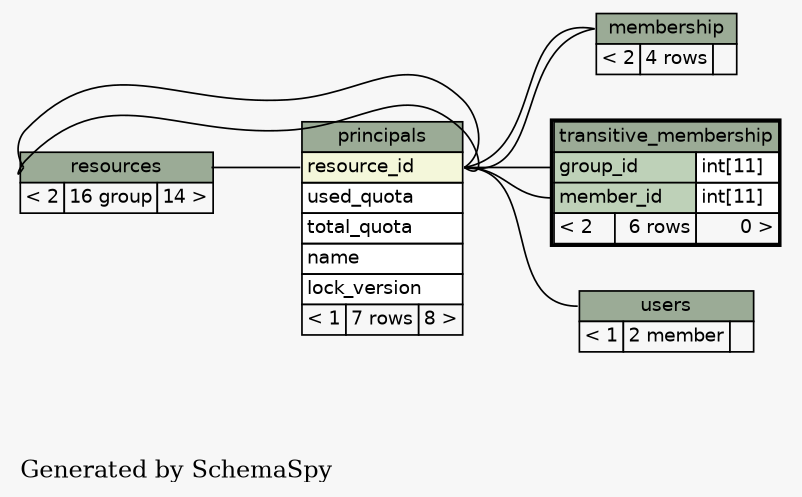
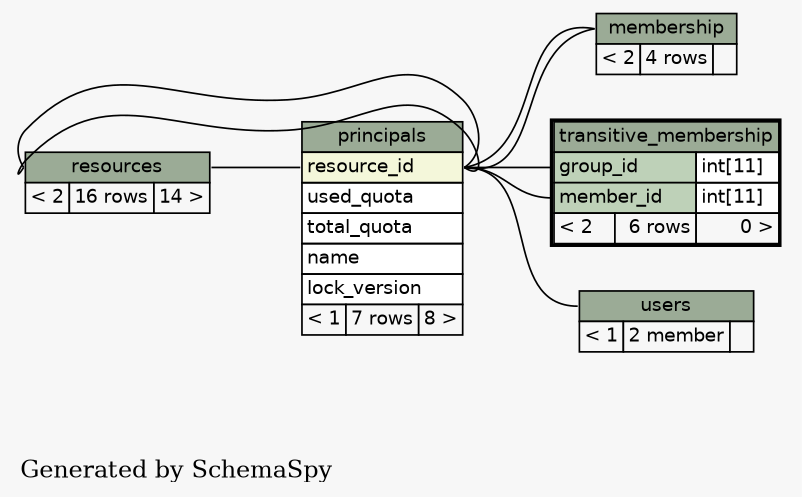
node "resources": text "16 group" -> "16 rows"
